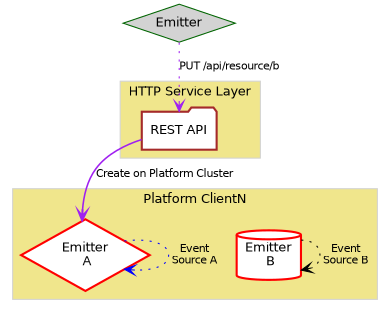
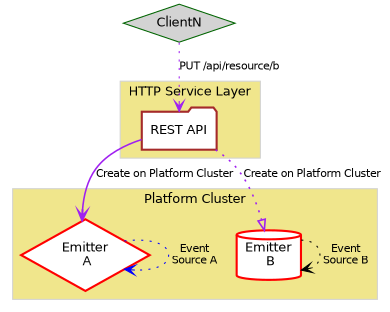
node "Emitter": label "Emitter" -> "ClientN"
edge "REST API" -> "Emitter B": added, label "Create on Platform Cluster"
cluster "Platform ClientN": label "Platform ClientN" -> "Platform Cluster"
